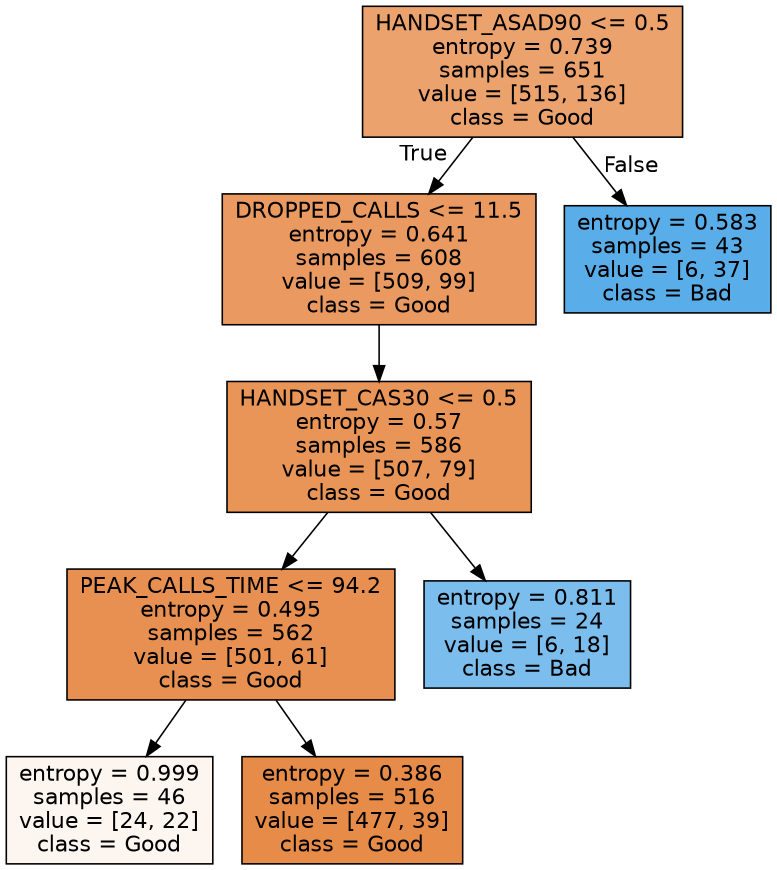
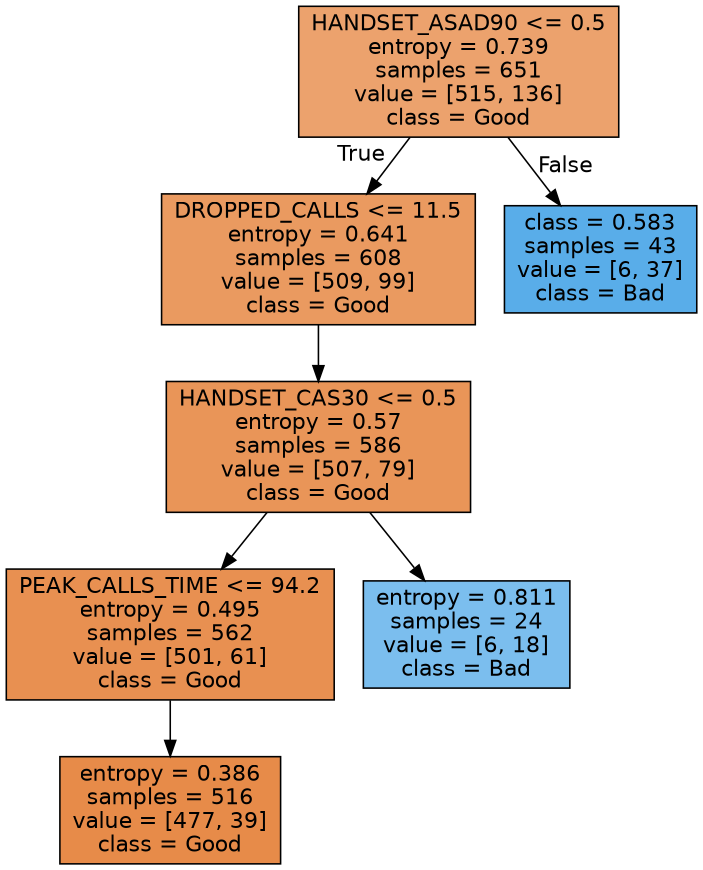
node "entropy = 0.583 samples = 43 value = [6, 37] class = Bad": label "entropy = 0.583 samples = 43 value = [6, 37] class = Bad" -> "class = 0.583 samples = 43 value = [6, 37] class = Bad"
node "entropy = 0.999 samples = 46 value = [24, 22] class = Good": removed
